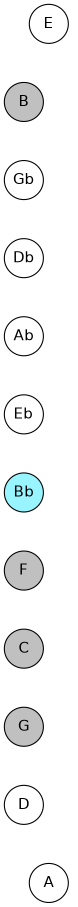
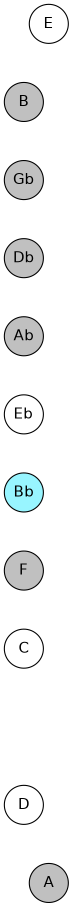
node "Gb": fillcolor white -> gray
node "Db": fillcolor white -> gray
node "Ab": fillcolor white -> gray
node "C": fillcolor gray -> white
node "G": removed
node "A": fillcolor white -> gray
